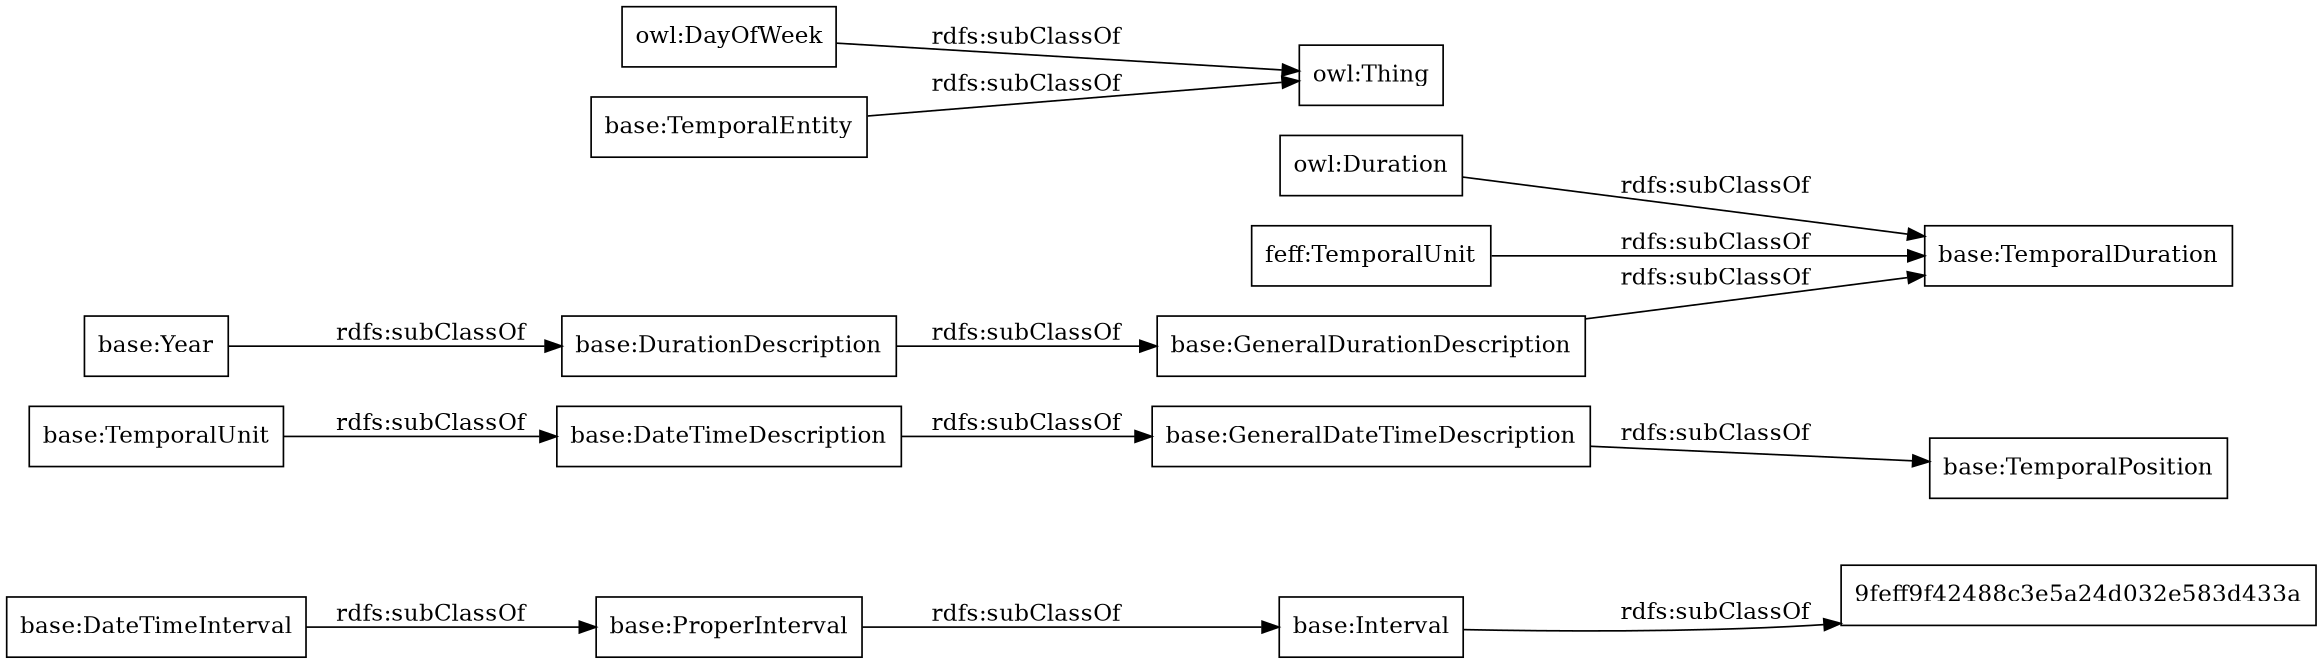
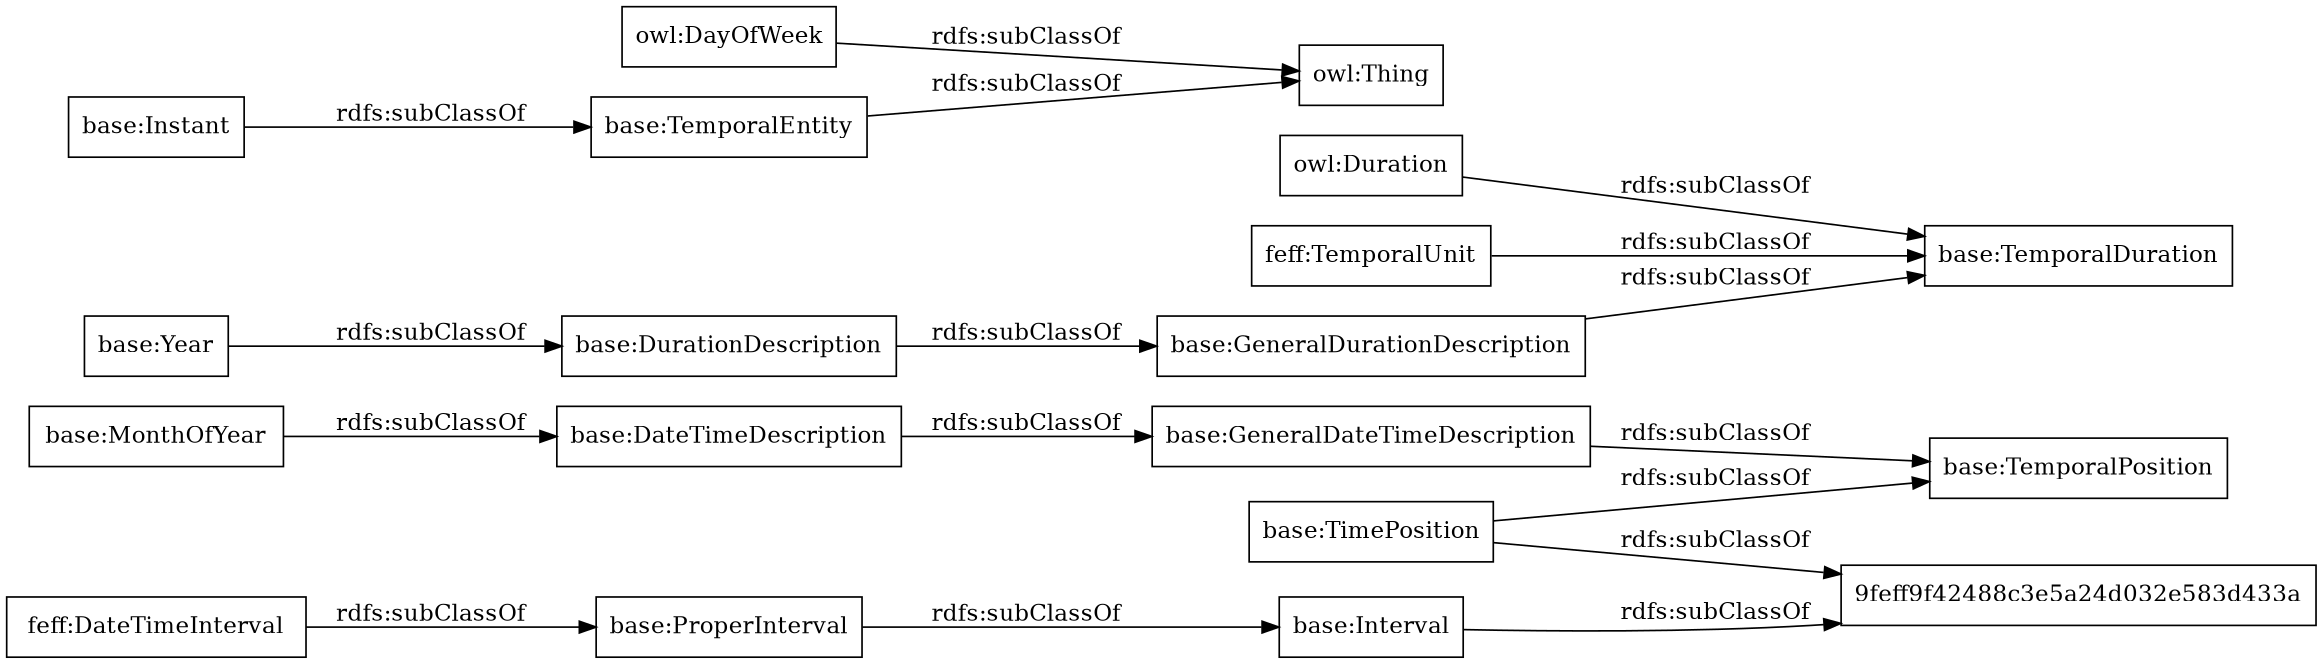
node "base:Instant": added
node "base:TemporalUnit": label "base:TemporalUnit" -> "base:MonthOfYear"
node "base:TimePosition": added
node "base:DateTimeInterval": label "base:DateTimeInterval" -> "feff:DateTimeInterval"
